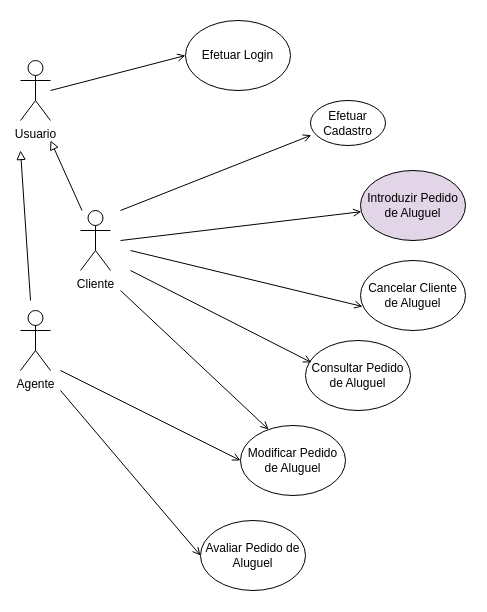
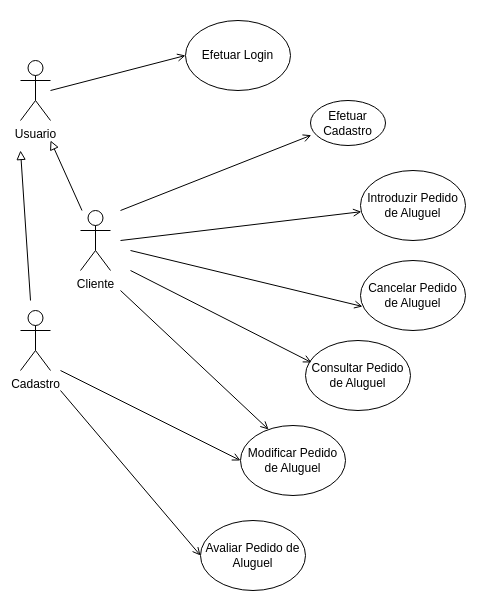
node "Introduzir Pedido de Aluguel": fillcolor #e1d5e7 -> #ffffff
node "Cancelar Cliente de Aluguel": label "Cancelar Cliente de Aluguel" -> "Cancelar Pedido de Aluguel"
node "Agente": label "Agente" -> "Cadastro"
